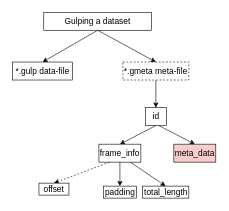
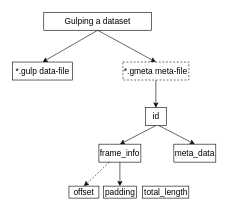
node "meta_data": fillcolor #f8cecc -> #ffffff
edge "frame_info" -> "total_length": removed
node "offset": moved (54, 189) -> (84, 192)
